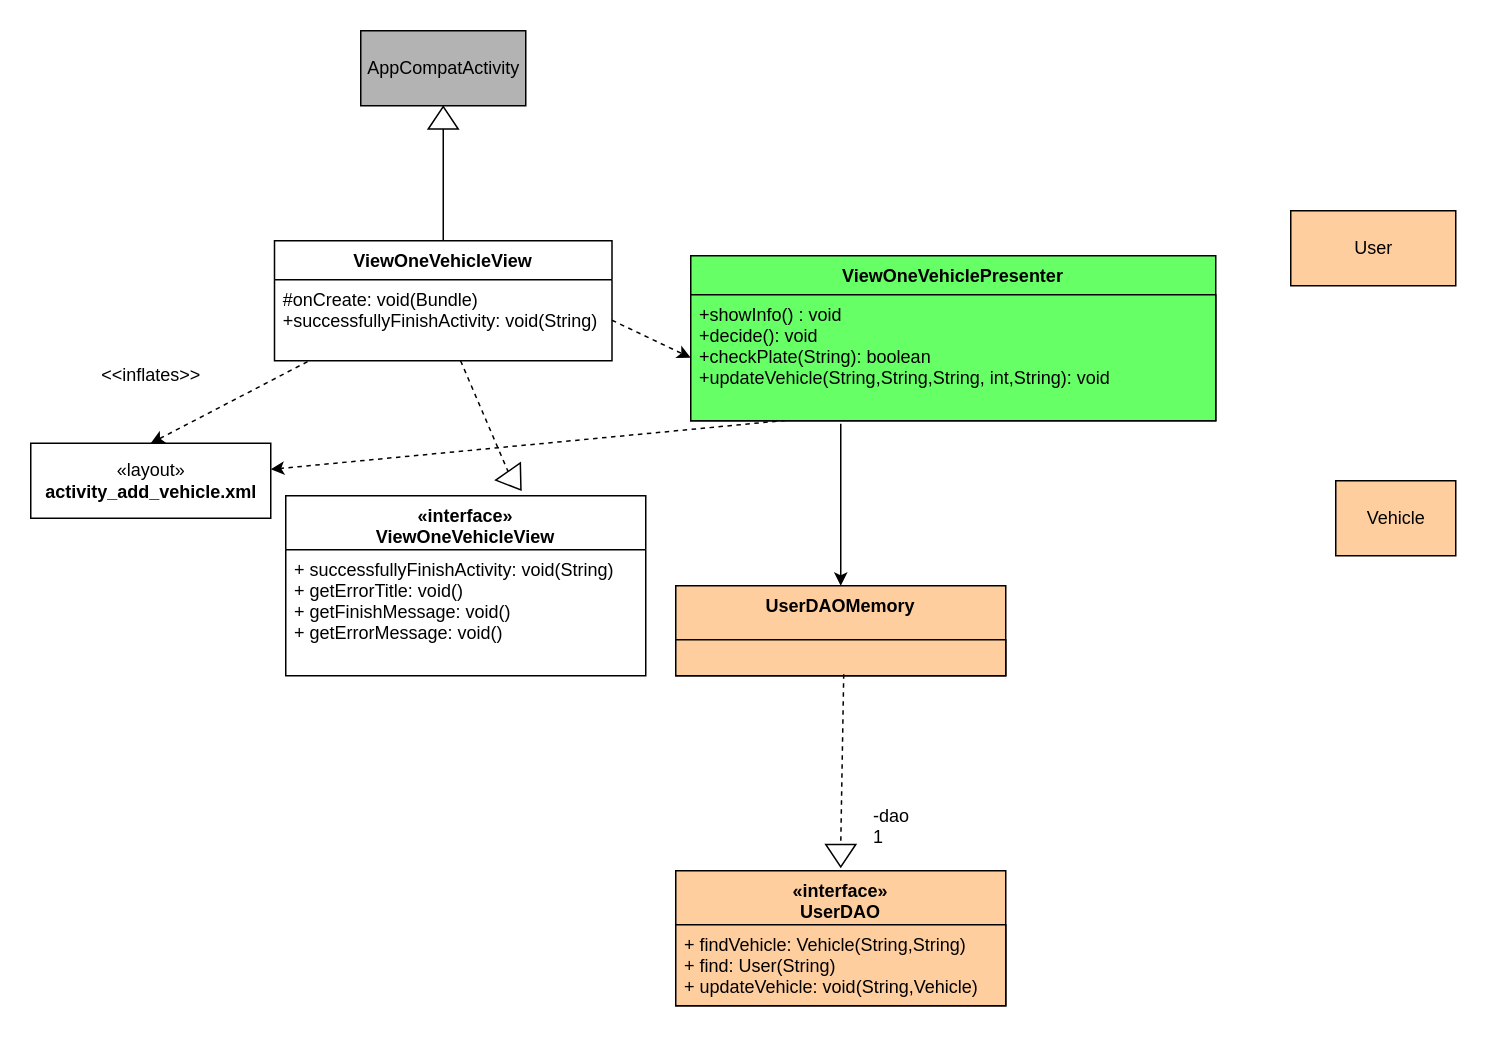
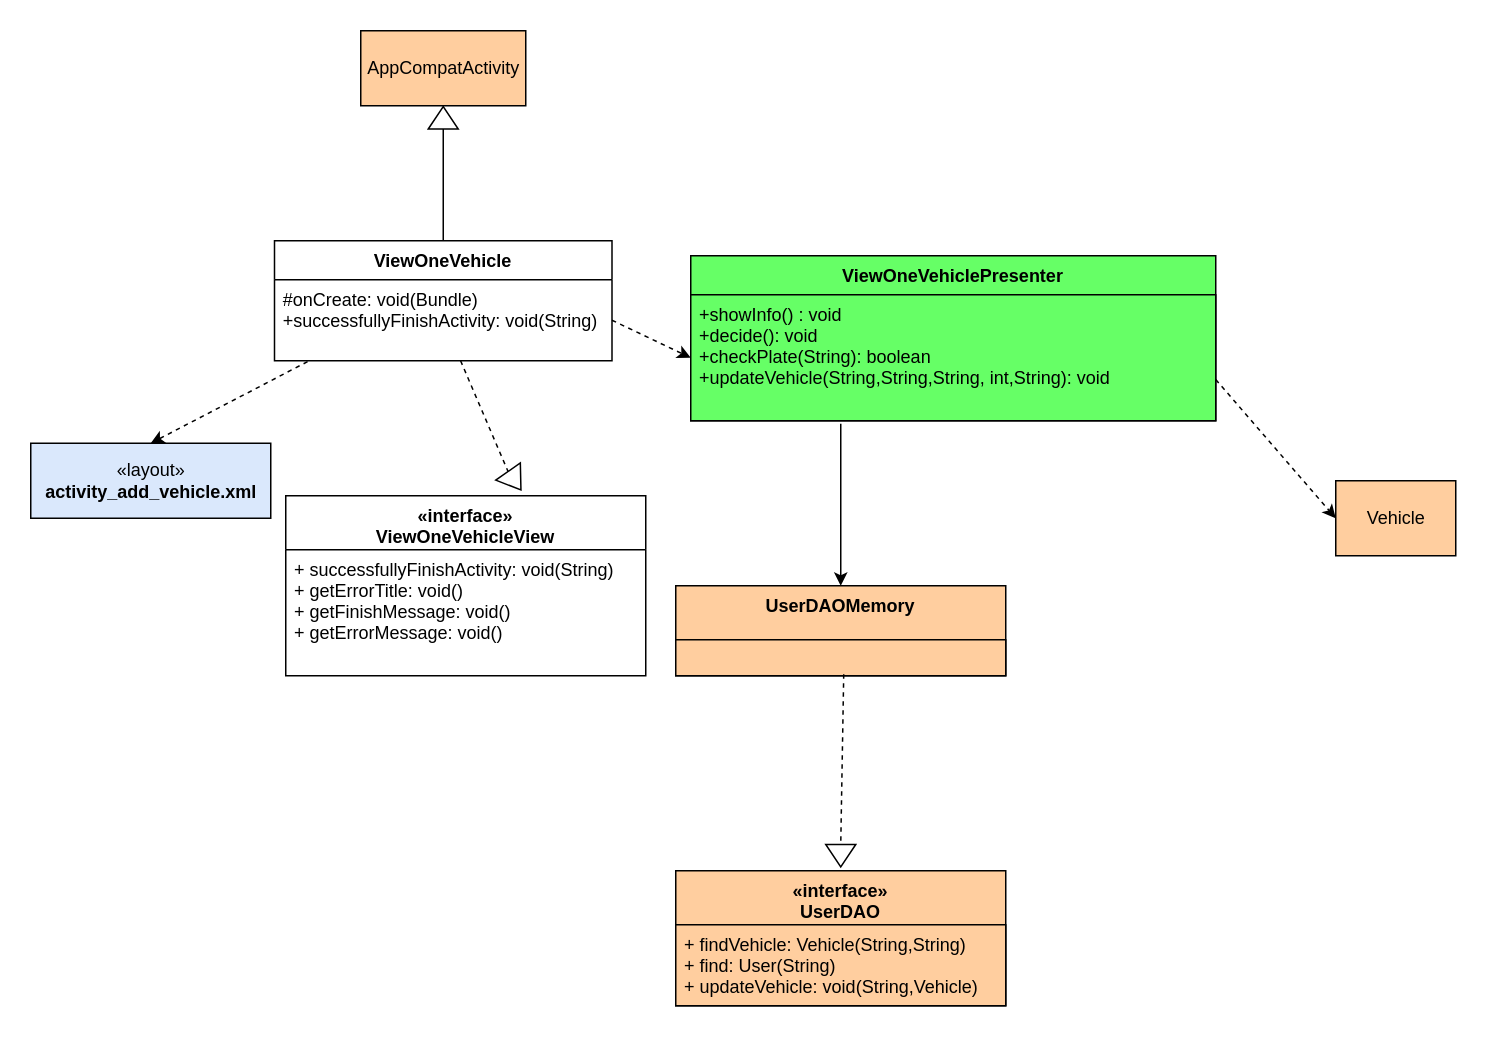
node "AppCompatActivity": fillcolor #b3b3b3 -> #ffce9f
node "User": removed
node "ViewOneVehicleView": label "ViewOneVehicleView" -> "ViewOneVehicle"
node "<<inflates>>": removed
edge "ViewOneVehiclePresenter" -> "«layout» activity_add_vehicle.xml": now "ViewOneVehiclePresenter" -> "Vehicle"
node "«layout» activity_add_vehicle.xml": fillcolor #ffffff -> #dae8fc
node "-dao 1": removed
